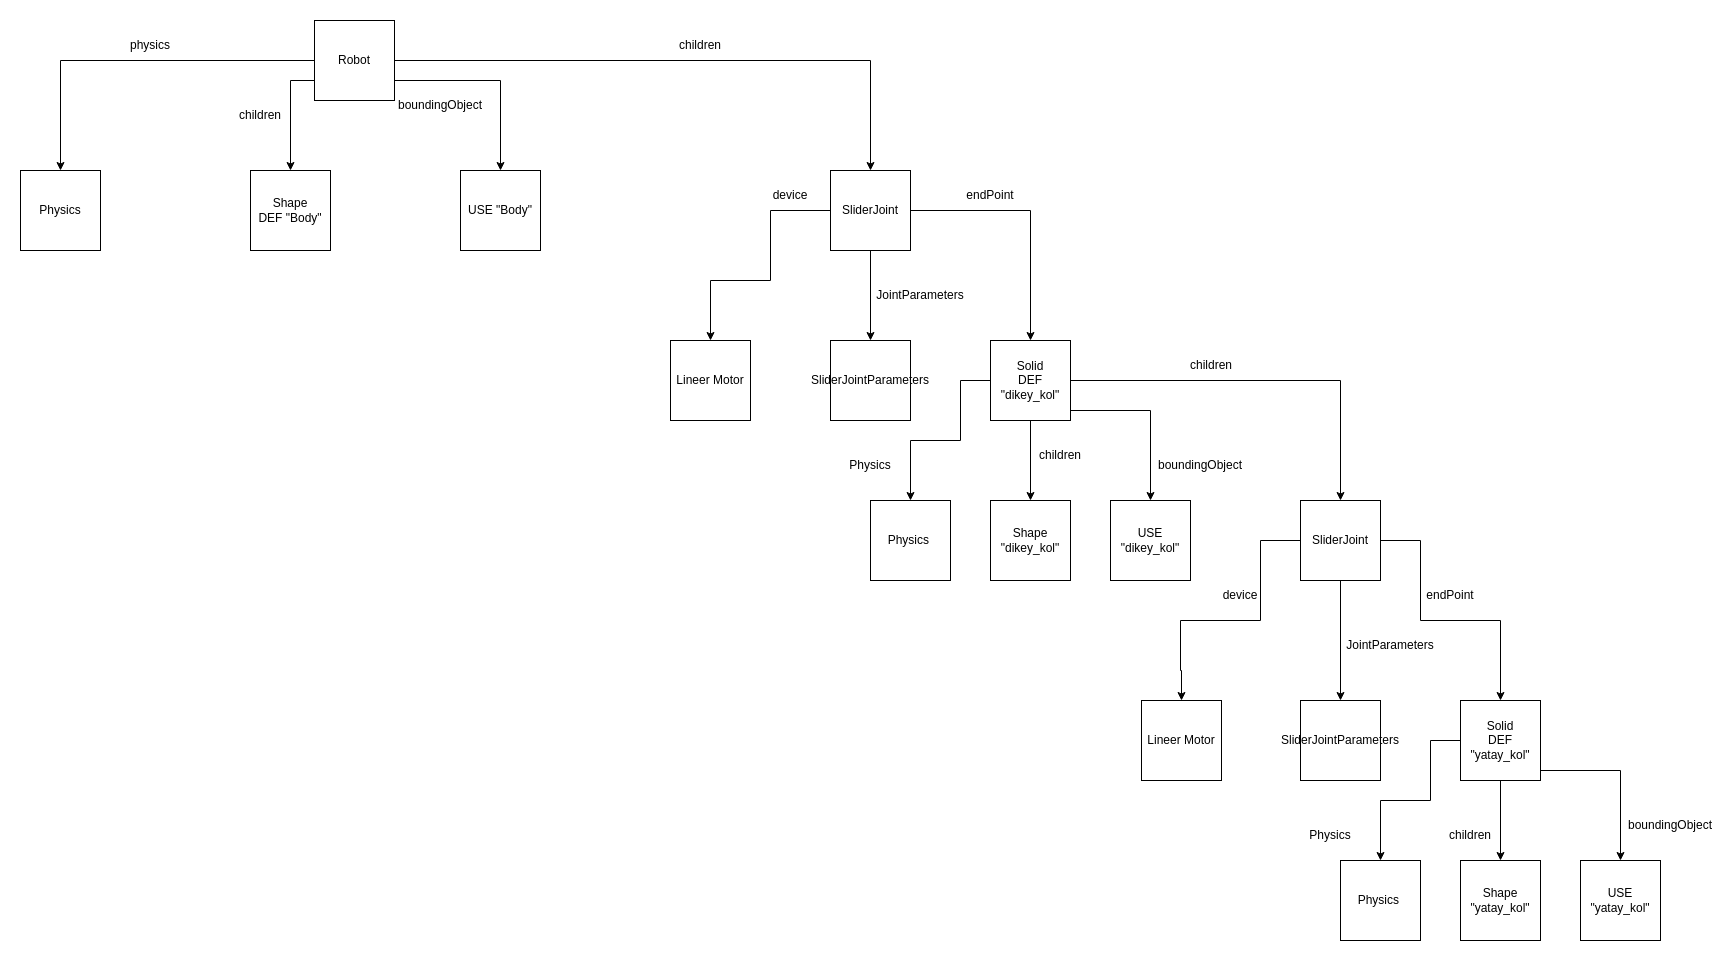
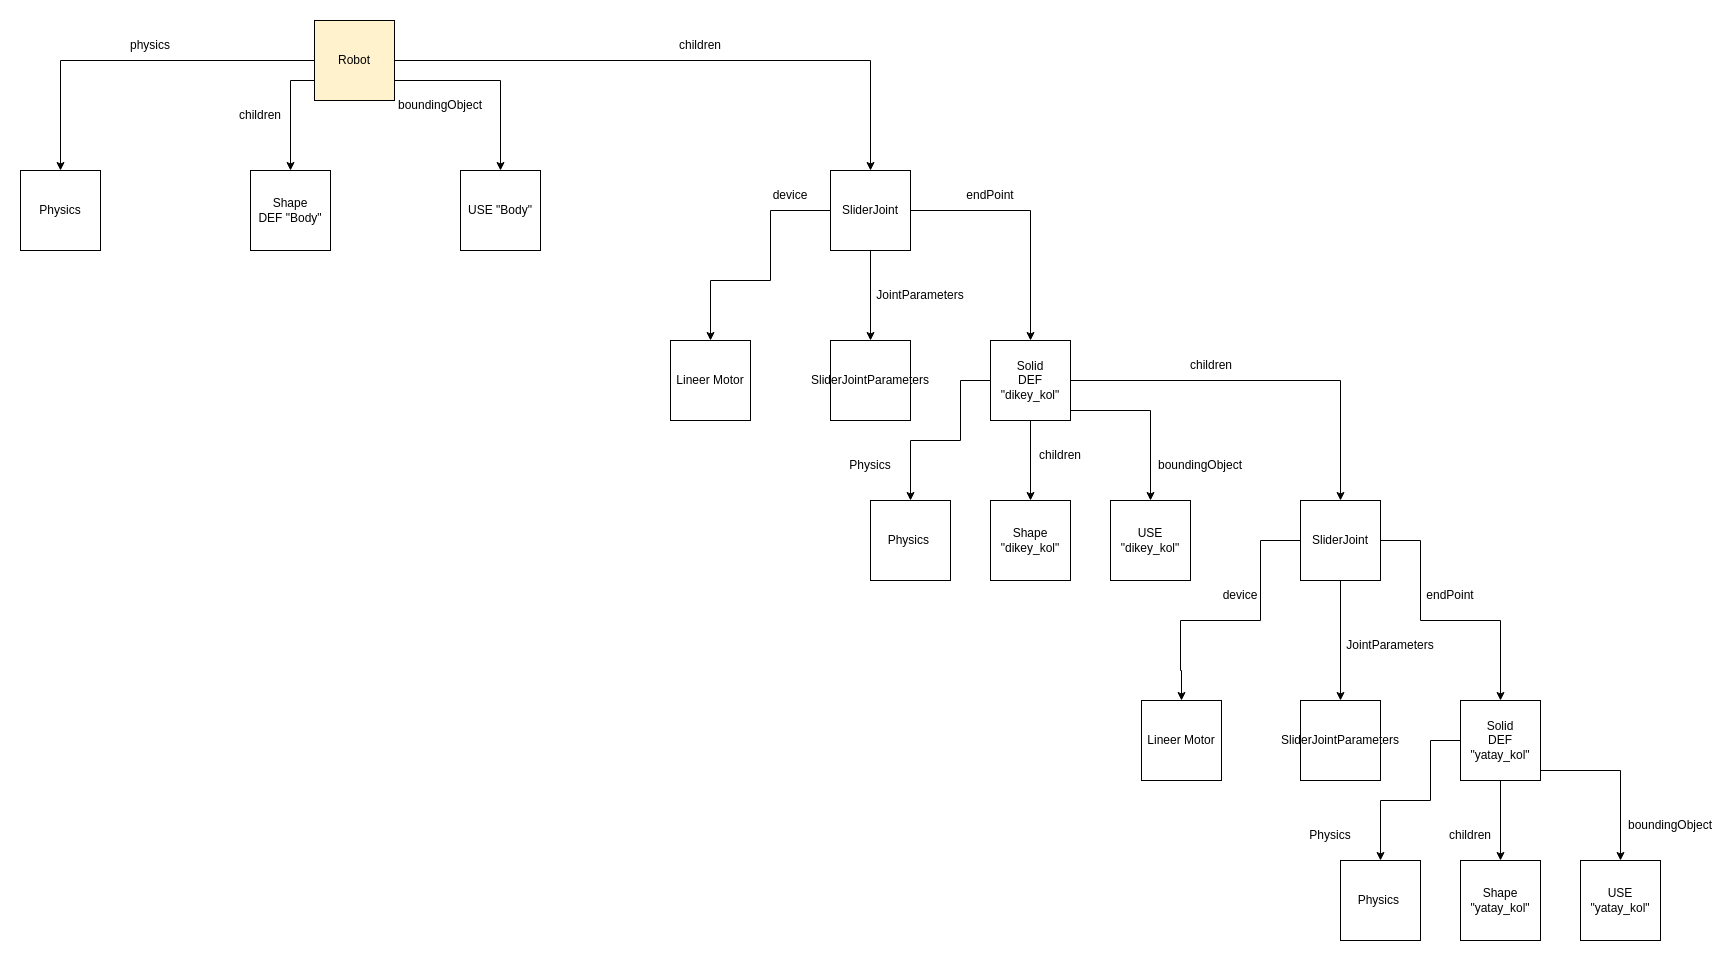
node "Robot": fillcolor #ffffff -> #fff2cc
